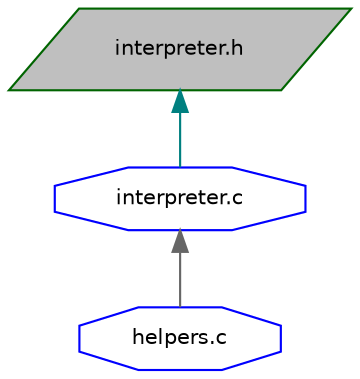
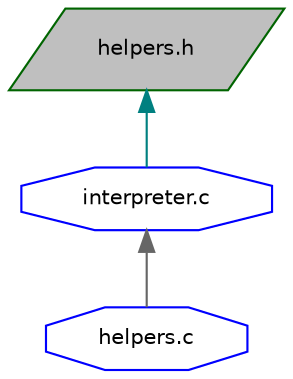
node "interpreter.h": label "interpreter.h" -> "helpers.h"
